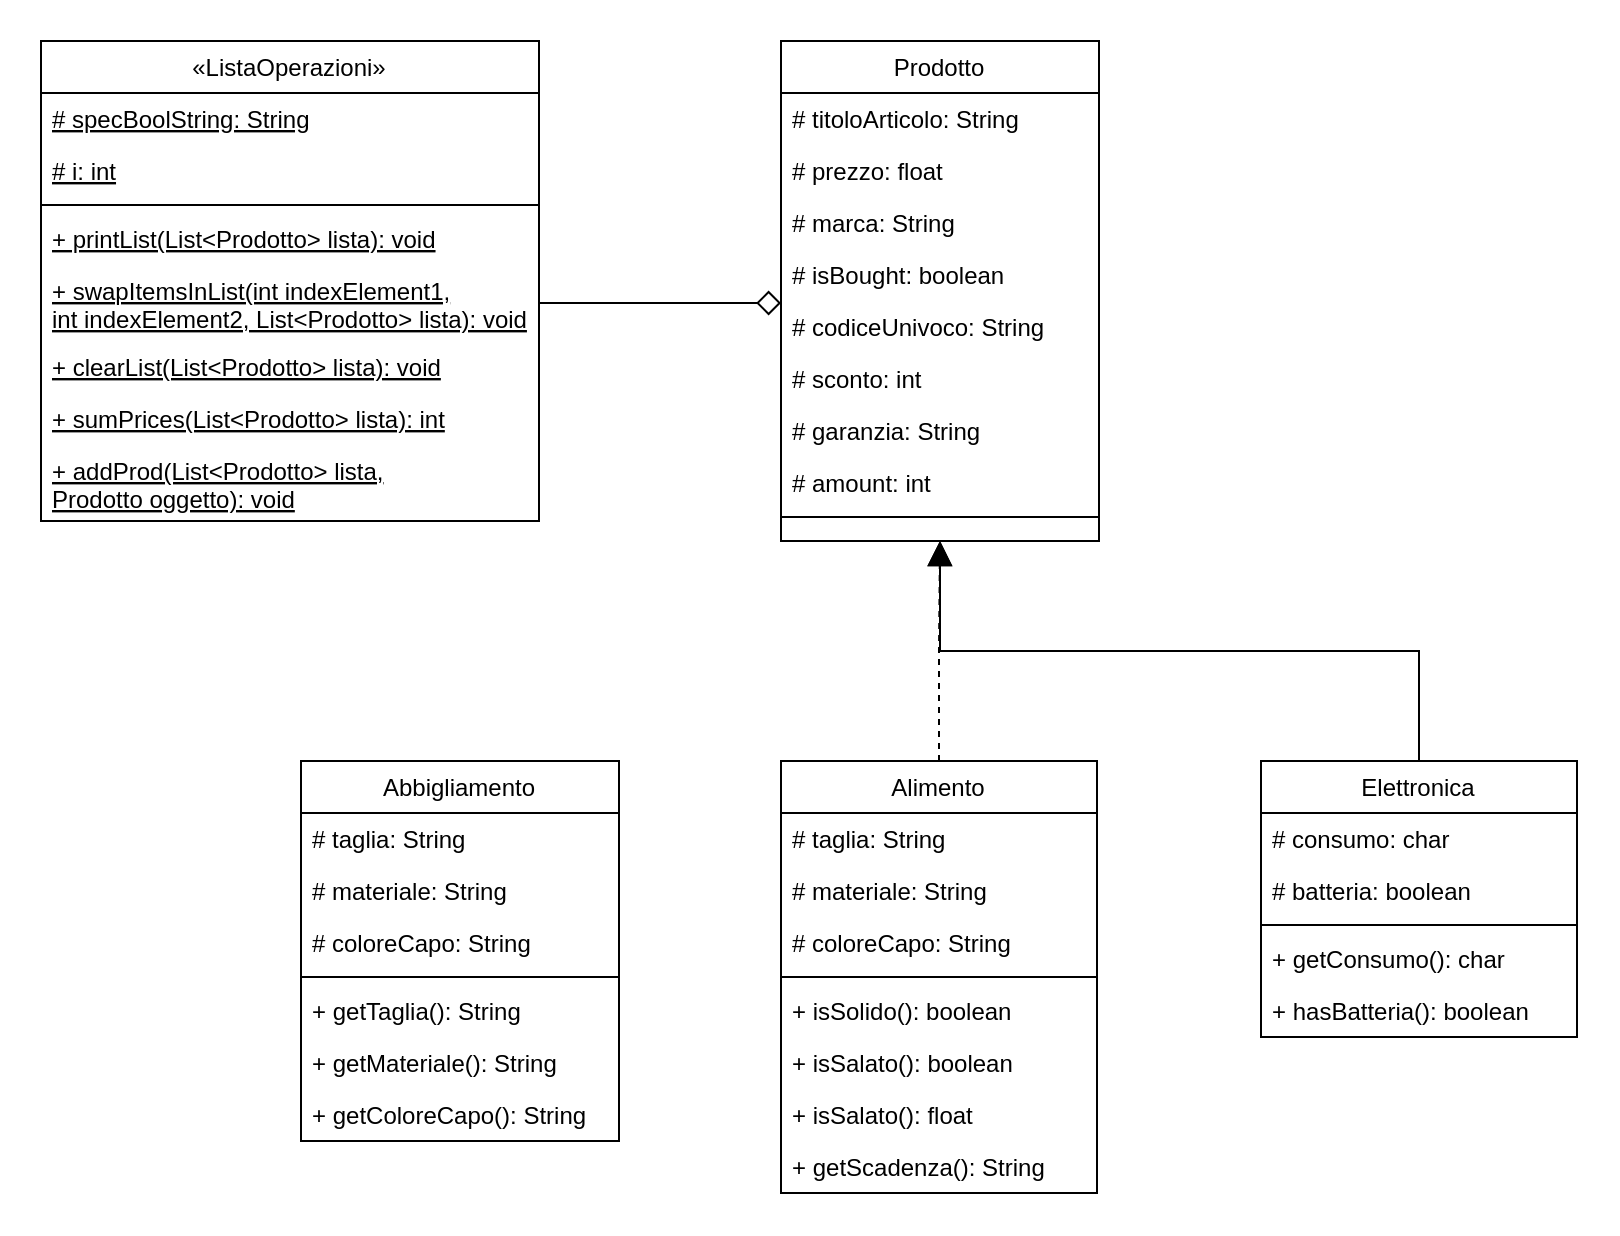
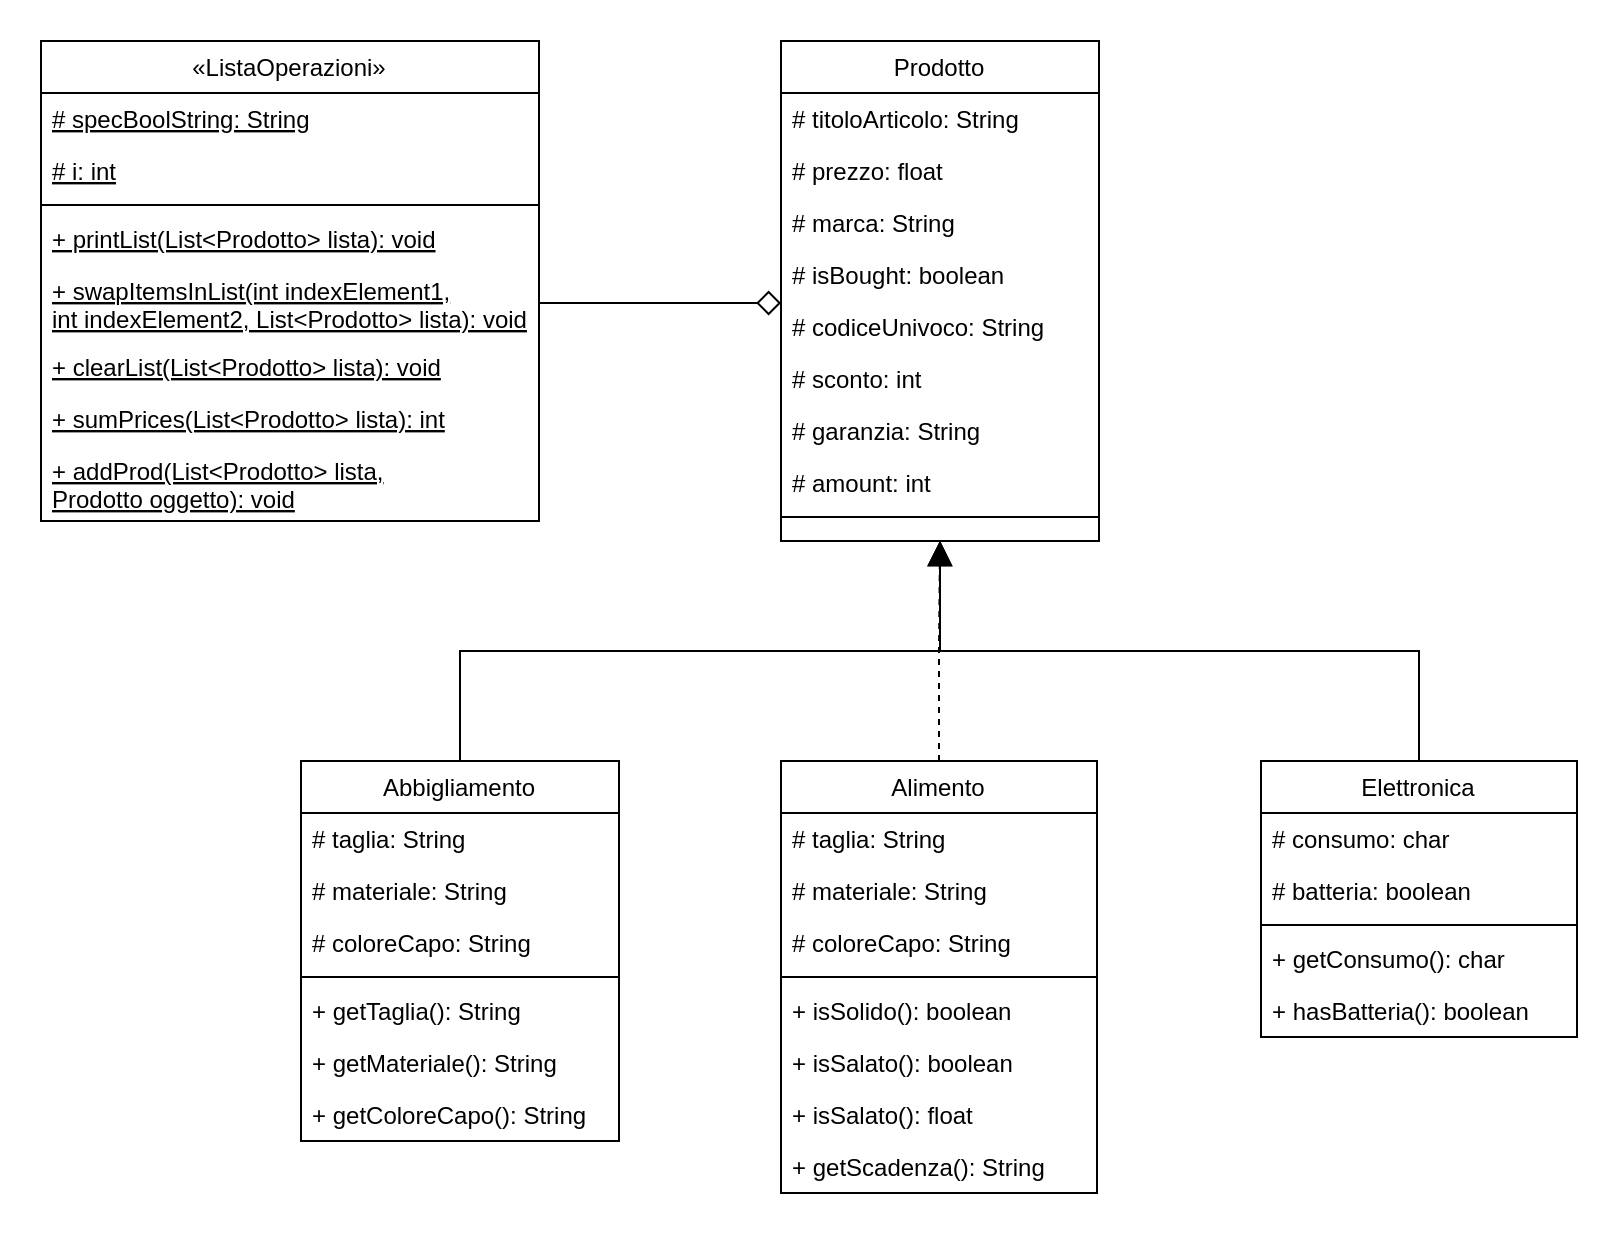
edge "Abbigliamento" -> "Prodotto": added
